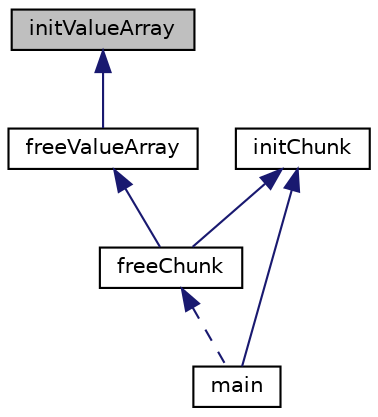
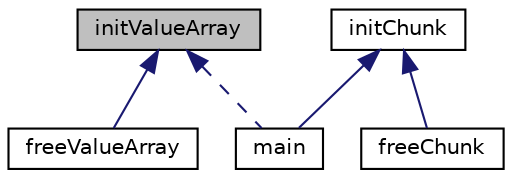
edge "freeChunk" -> "freeValueArray": removed
edge "main" -> "freeChunk": now "main" -> "initValueArray"
